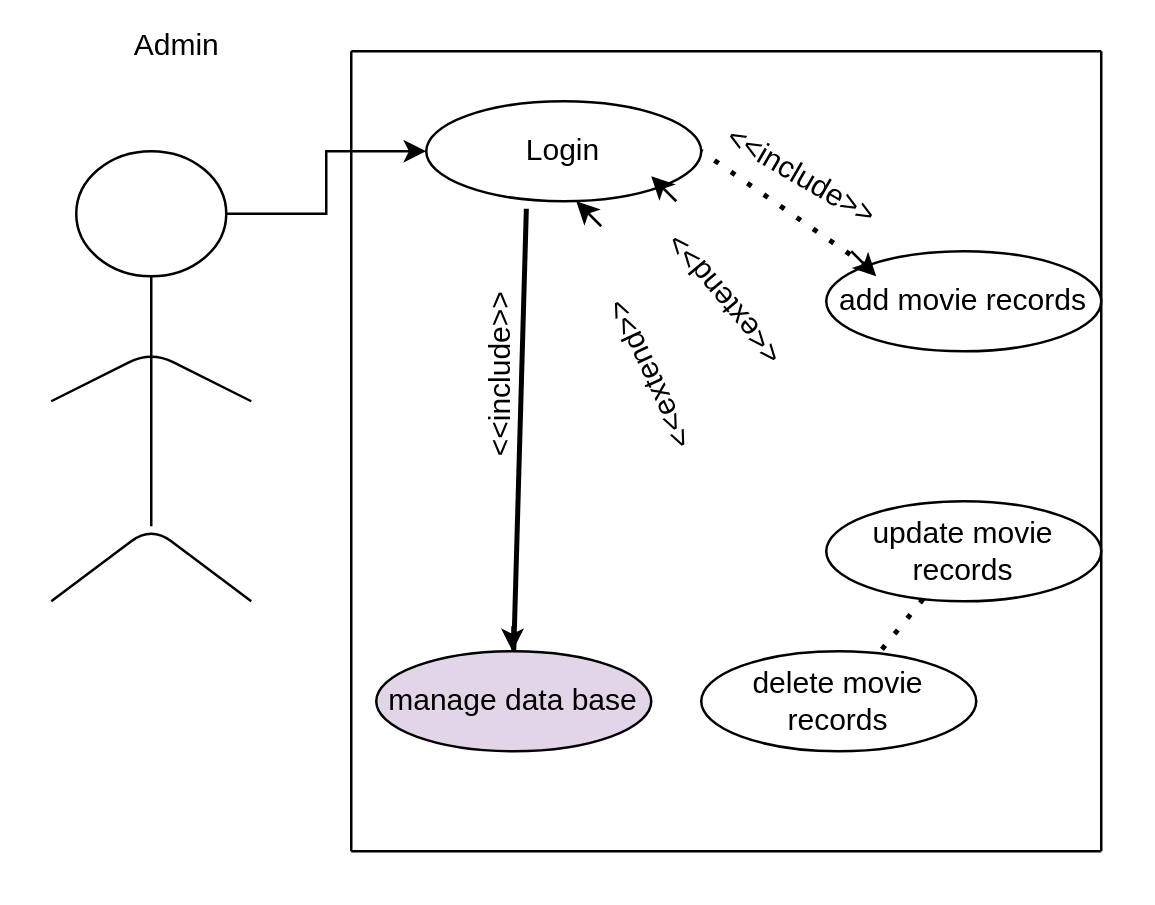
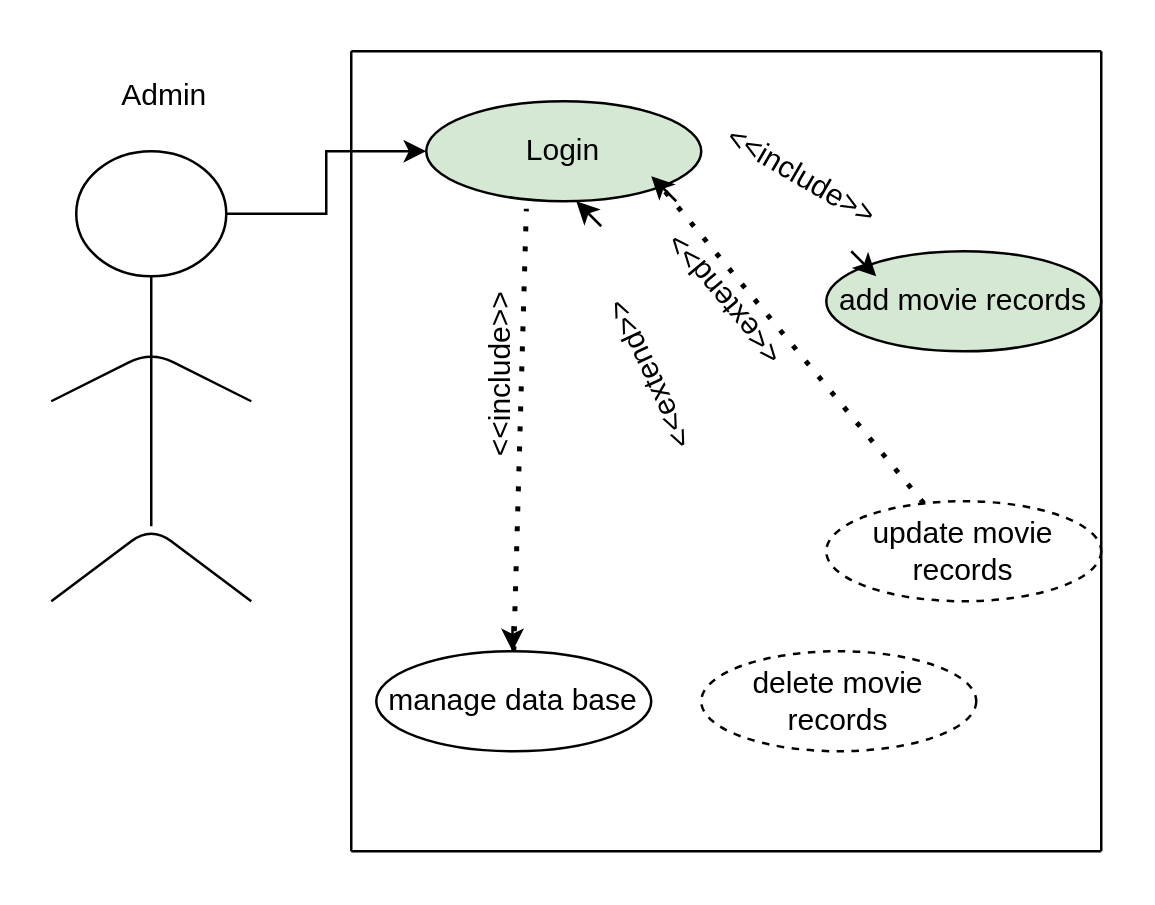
node "Admin": moved (176, 64) -> (164, 114)
node "Login": fillcolor #ffffff -> #d5e8d4
edge "Login" -- "add movie records": removed
node "add movie records": fillcolor #ffffff -> #d5e8d4
edge "Login" -- "manage data base": style solid -> dashed
node "update movie records": style solid -> dashed
edge "update movie records" -- "delete movie records": now "update movie records" -- "Login"
node "manage data base": fillcolor #e1d5e7 -> #ffffff
node "delete movie records": style solid -> dashed
